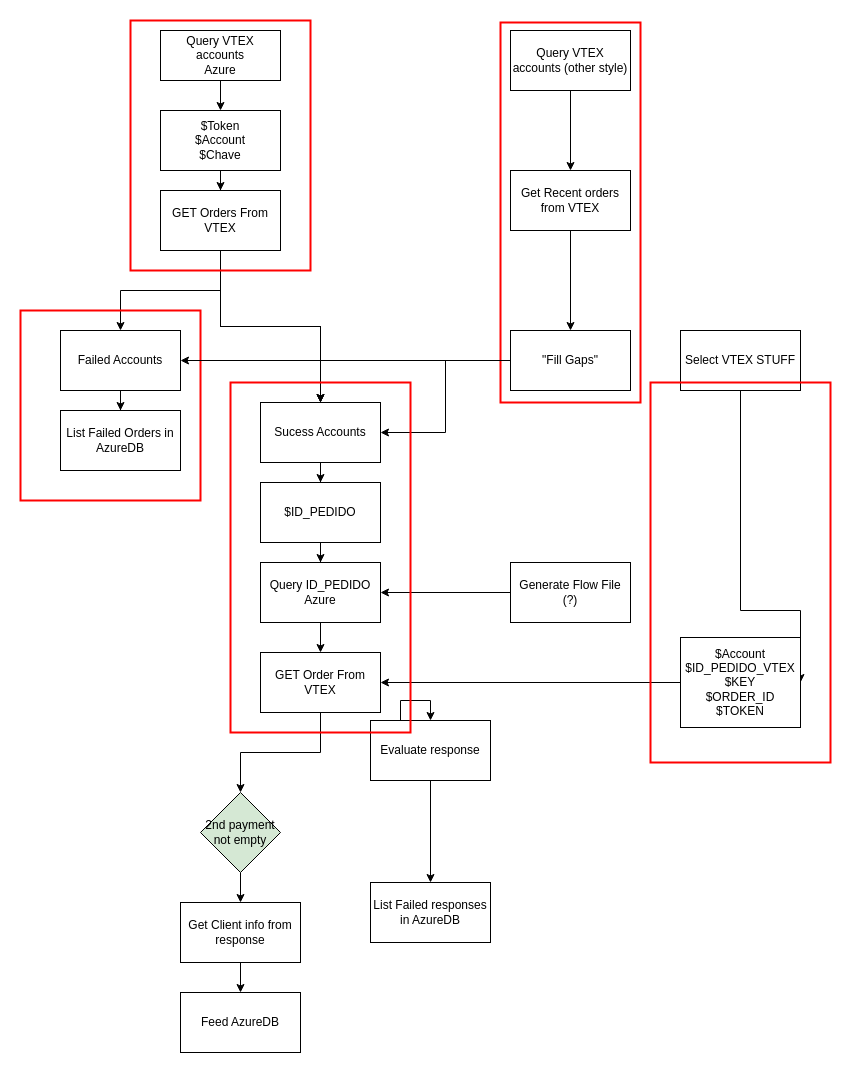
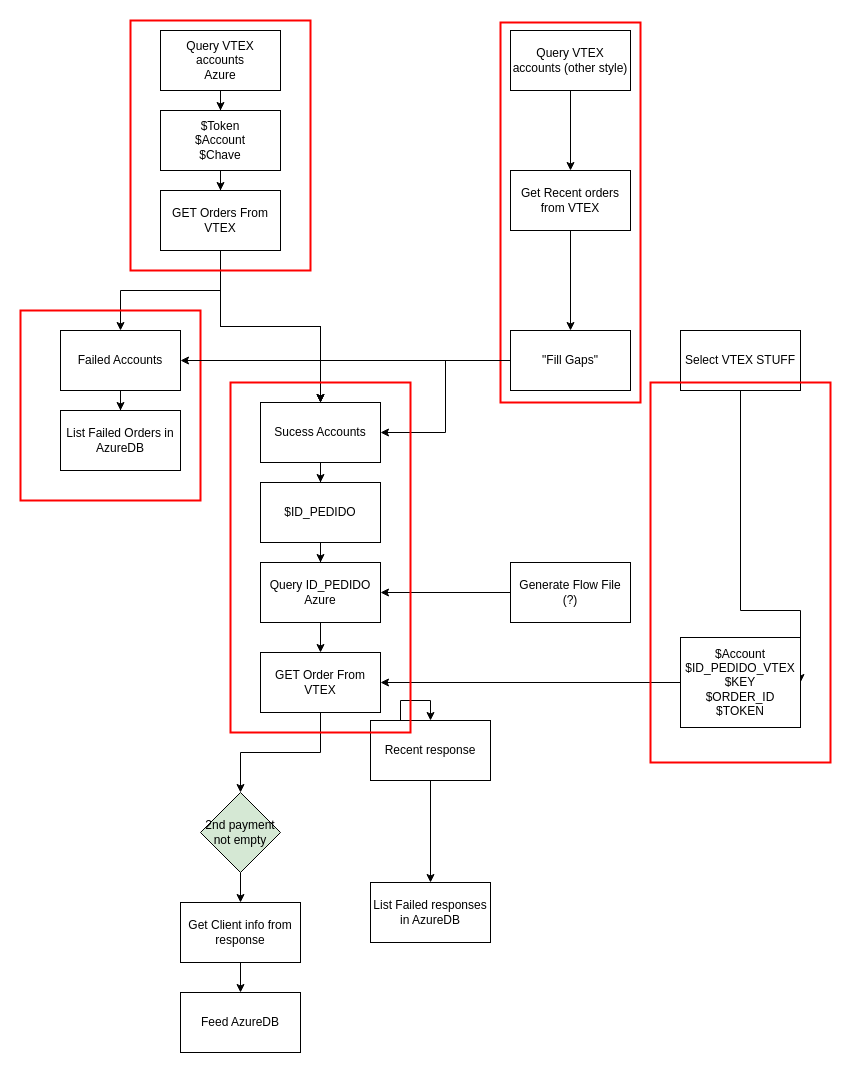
node "Query VTEX accounts Azure": size 120x50 -> 120x60
node "Evaluate response": label "Evaluate response" -> "Recent response"
